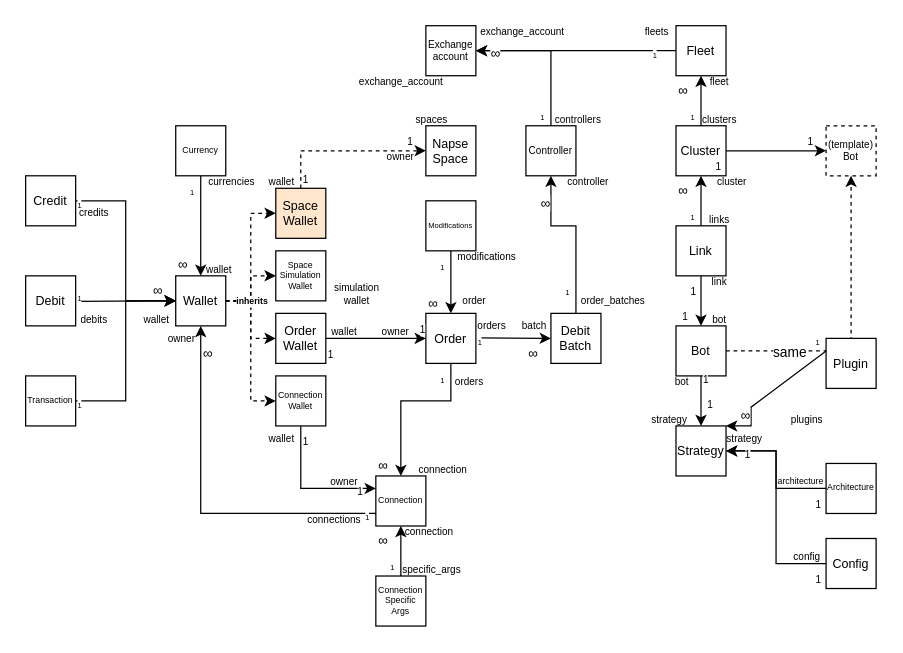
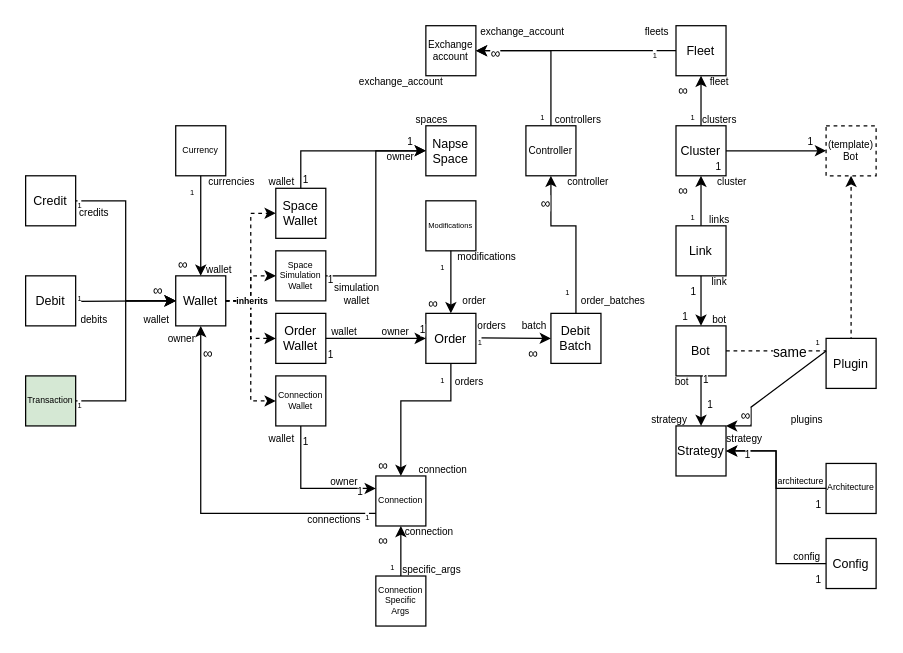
edge "Space Wallet" -> "Napse Space": style dashed -> solid
node "Space Wallet": fillcolor #ffe6cc -> #ffffff
edge "Space Simulation Wallet" -> "Napse Space": added, label "1"
node "Transaction": fillcolor #ffffff -> #d5e8d4
